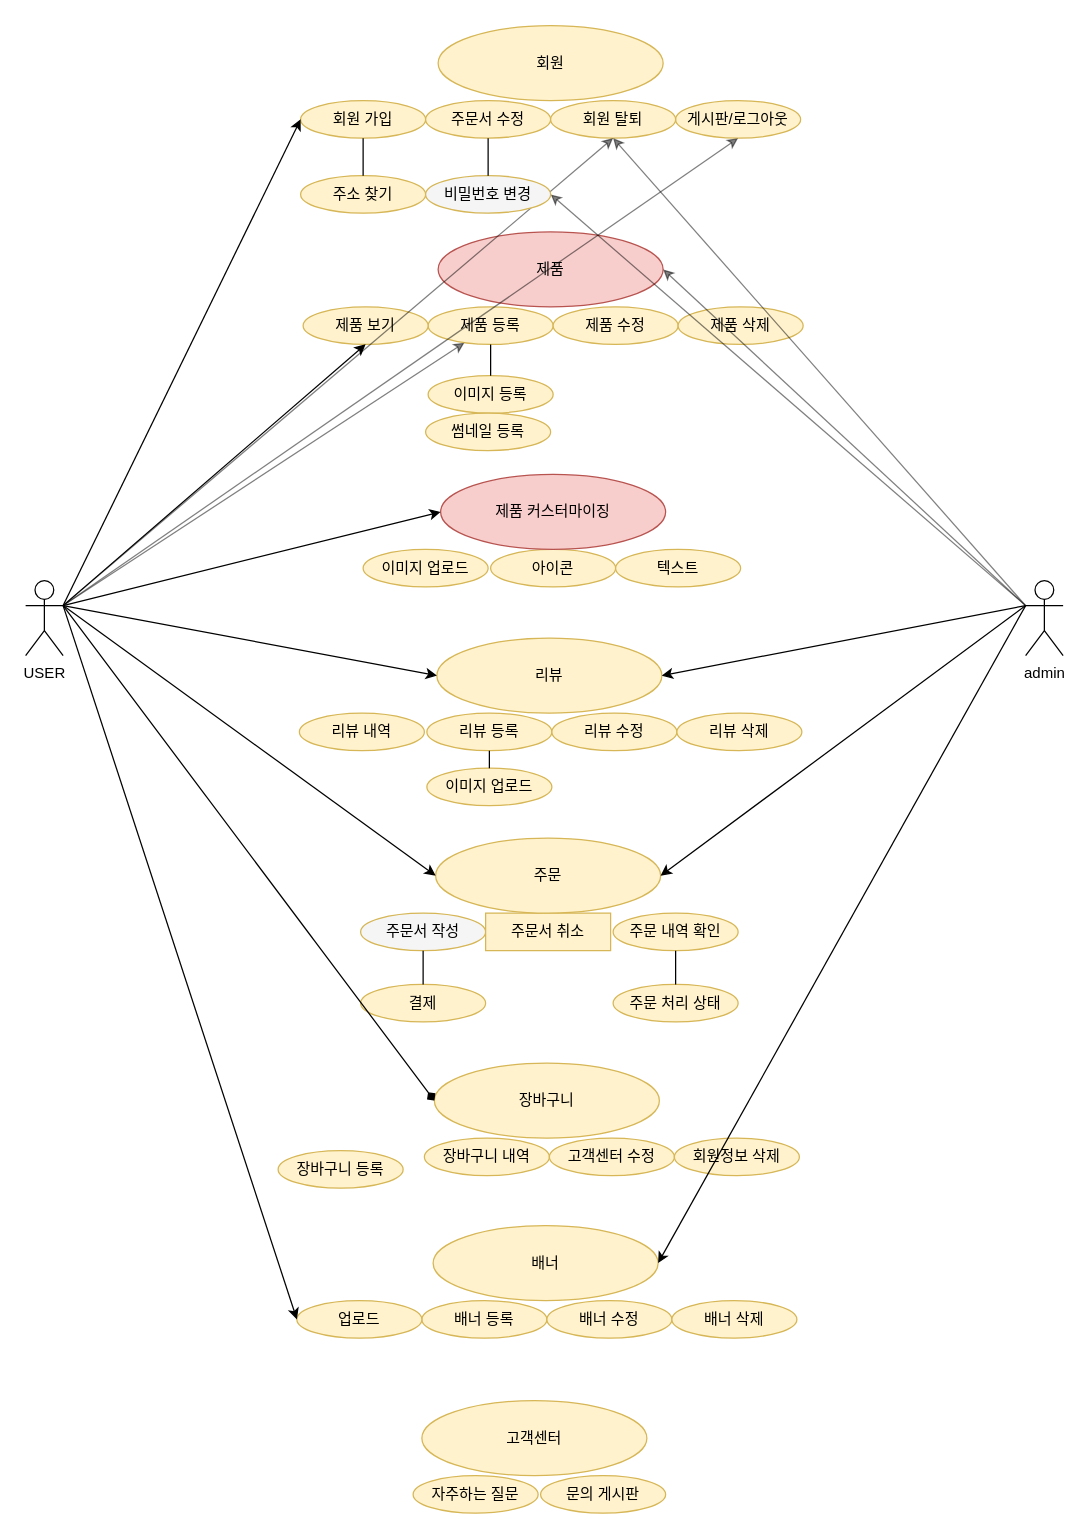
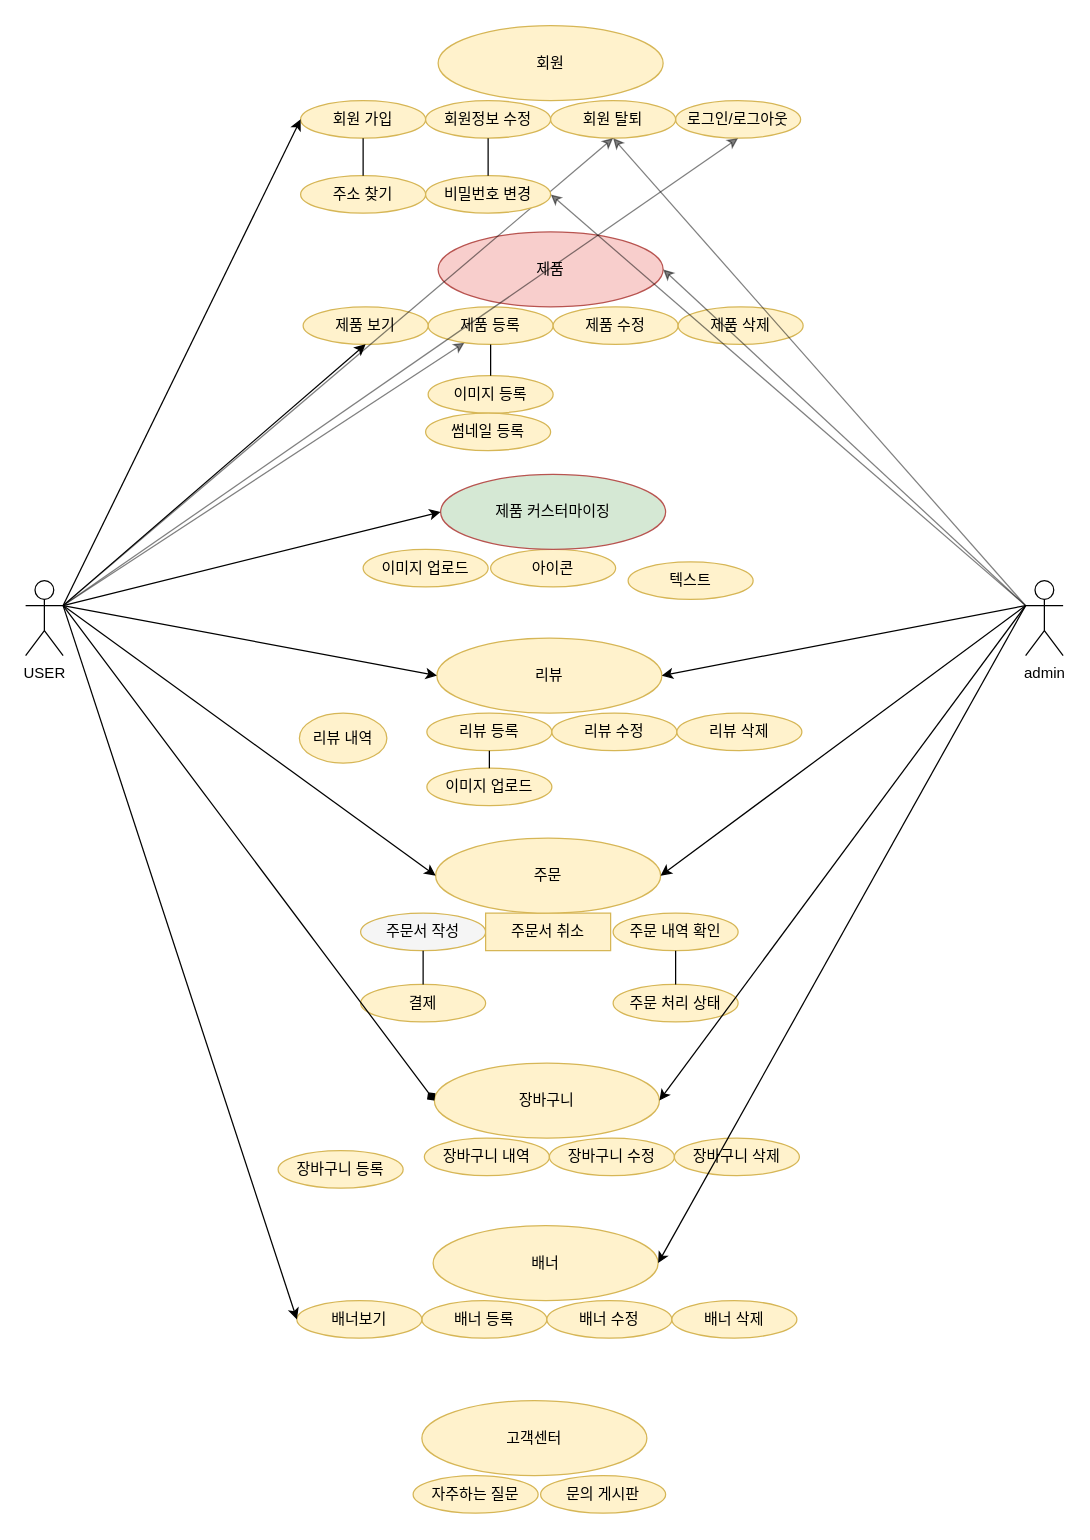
node "주문서 수정": label "주문서 수정" -> "회원정보 수정"
node "게시판/로그아웃": label "게시판/로그아웃" -> "로그인/로그아웃"
node "비밀번호 변경": fillcolor #f5f5f5 -> #fff2cc
node "제품 커스터마이징": fillcolor #f8cecc -> #d5e8d4
node "텍스트": moved (678, 568) -> (691, 581)
node "리뷰 내역": size 125x38 -> 88x50
edge "admin" -> "장바구니": added
node "고객센터 수정": label "고객센터 수정" -> "장바구니 수정"
node "회원정보 삭제": label "회원정보 삭제" -> "장바구니 삭제"
node "업로드": label "업로드" -> "배너보기"
